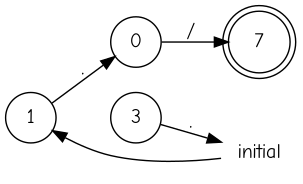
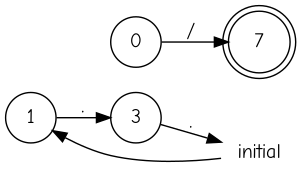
edge "1" -> "0": now "1" -> "3"
